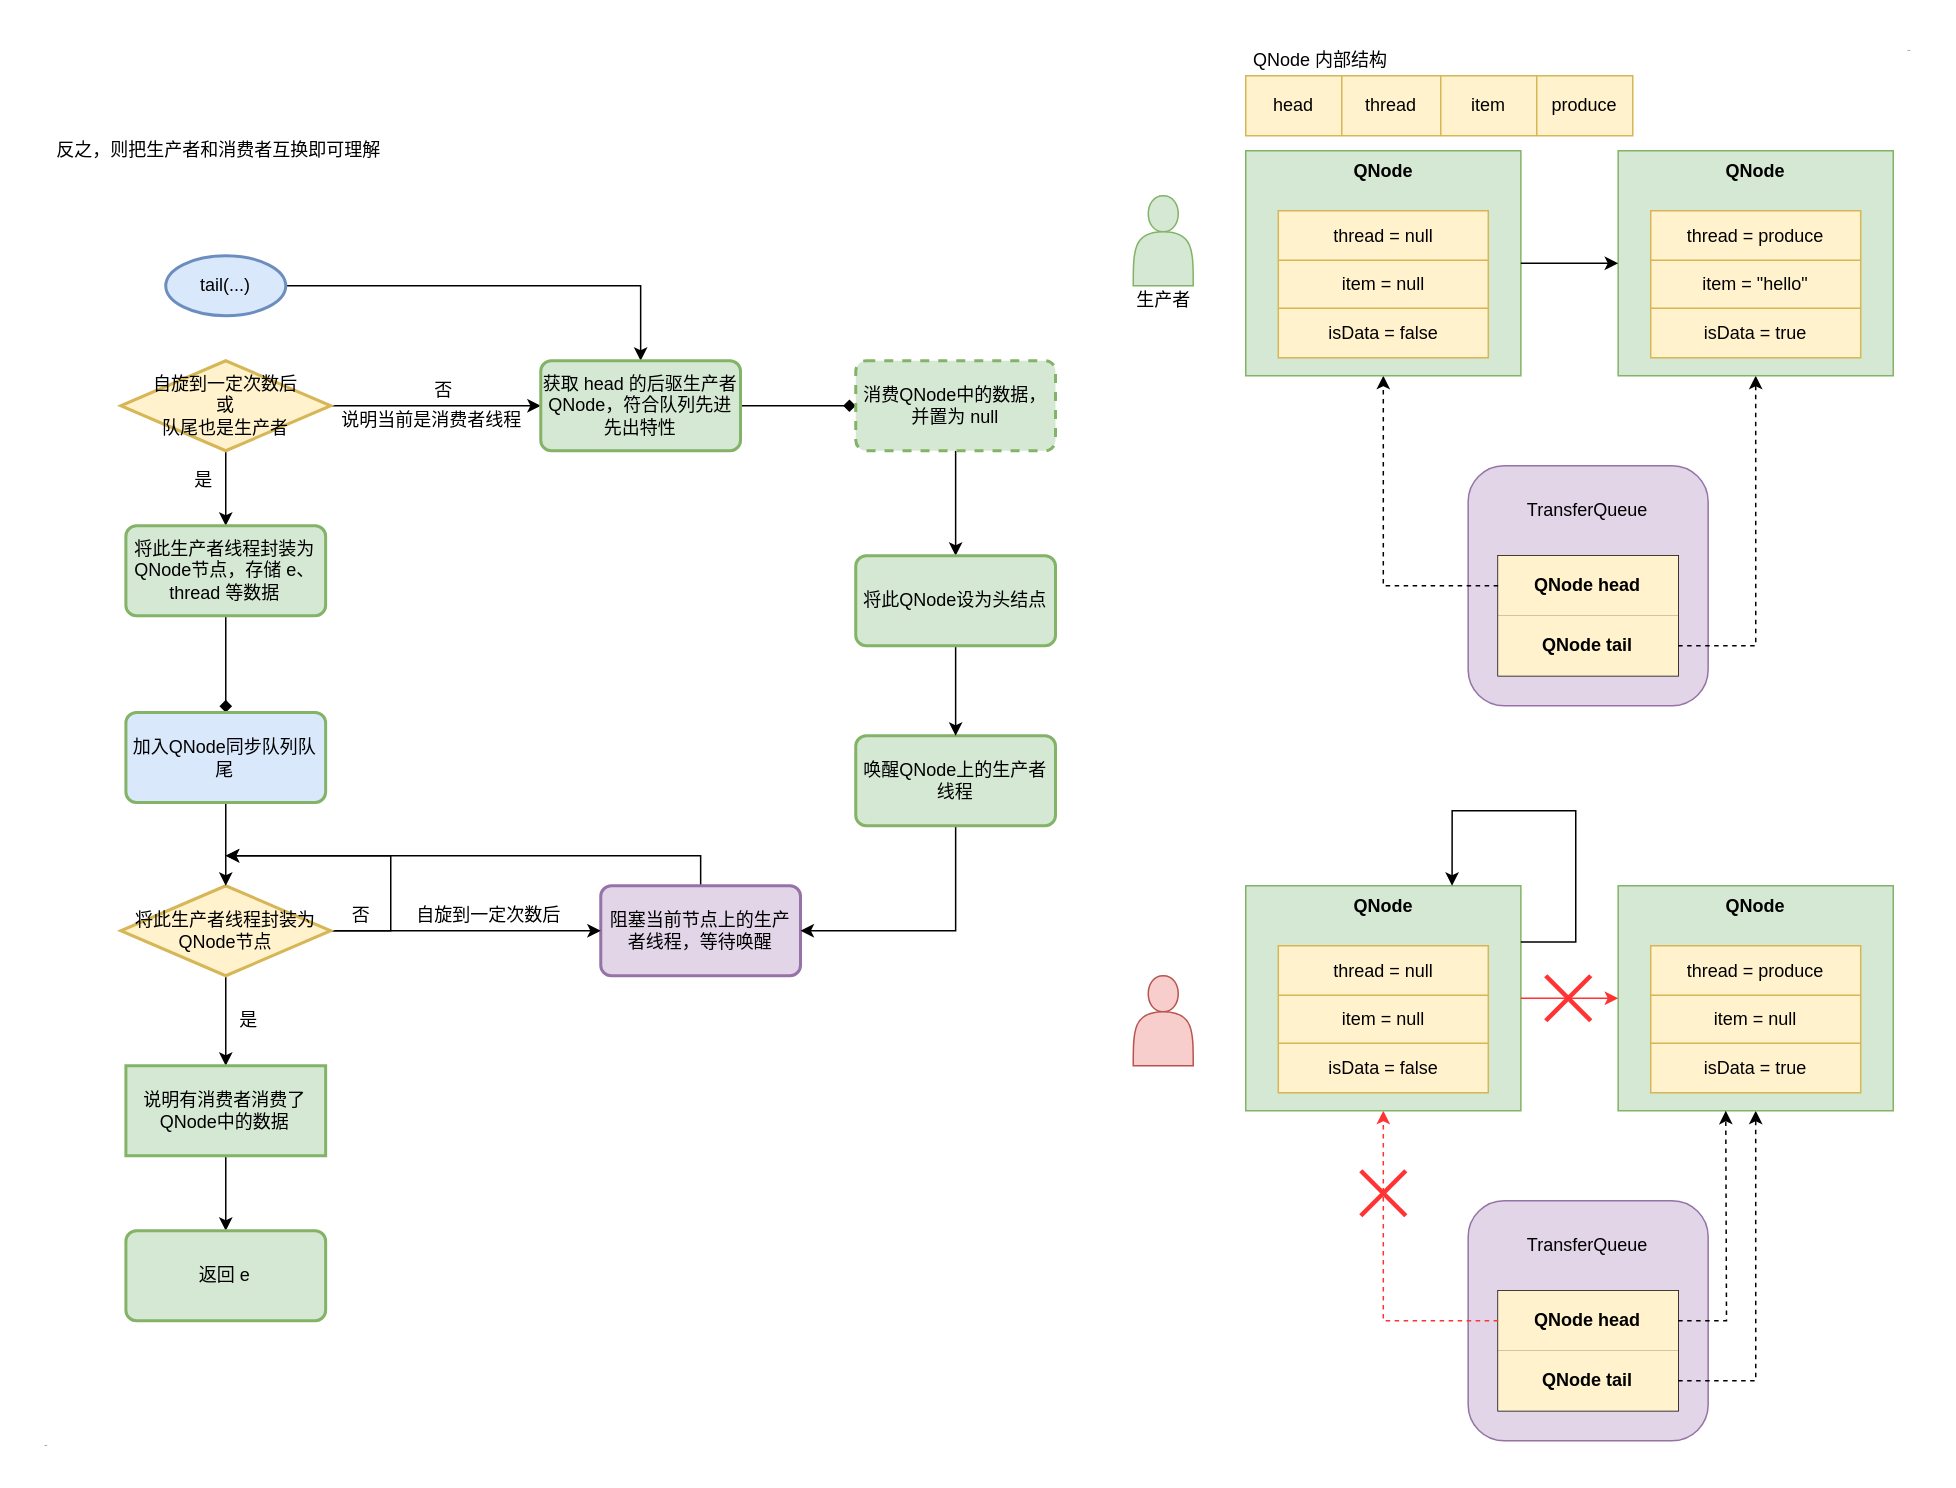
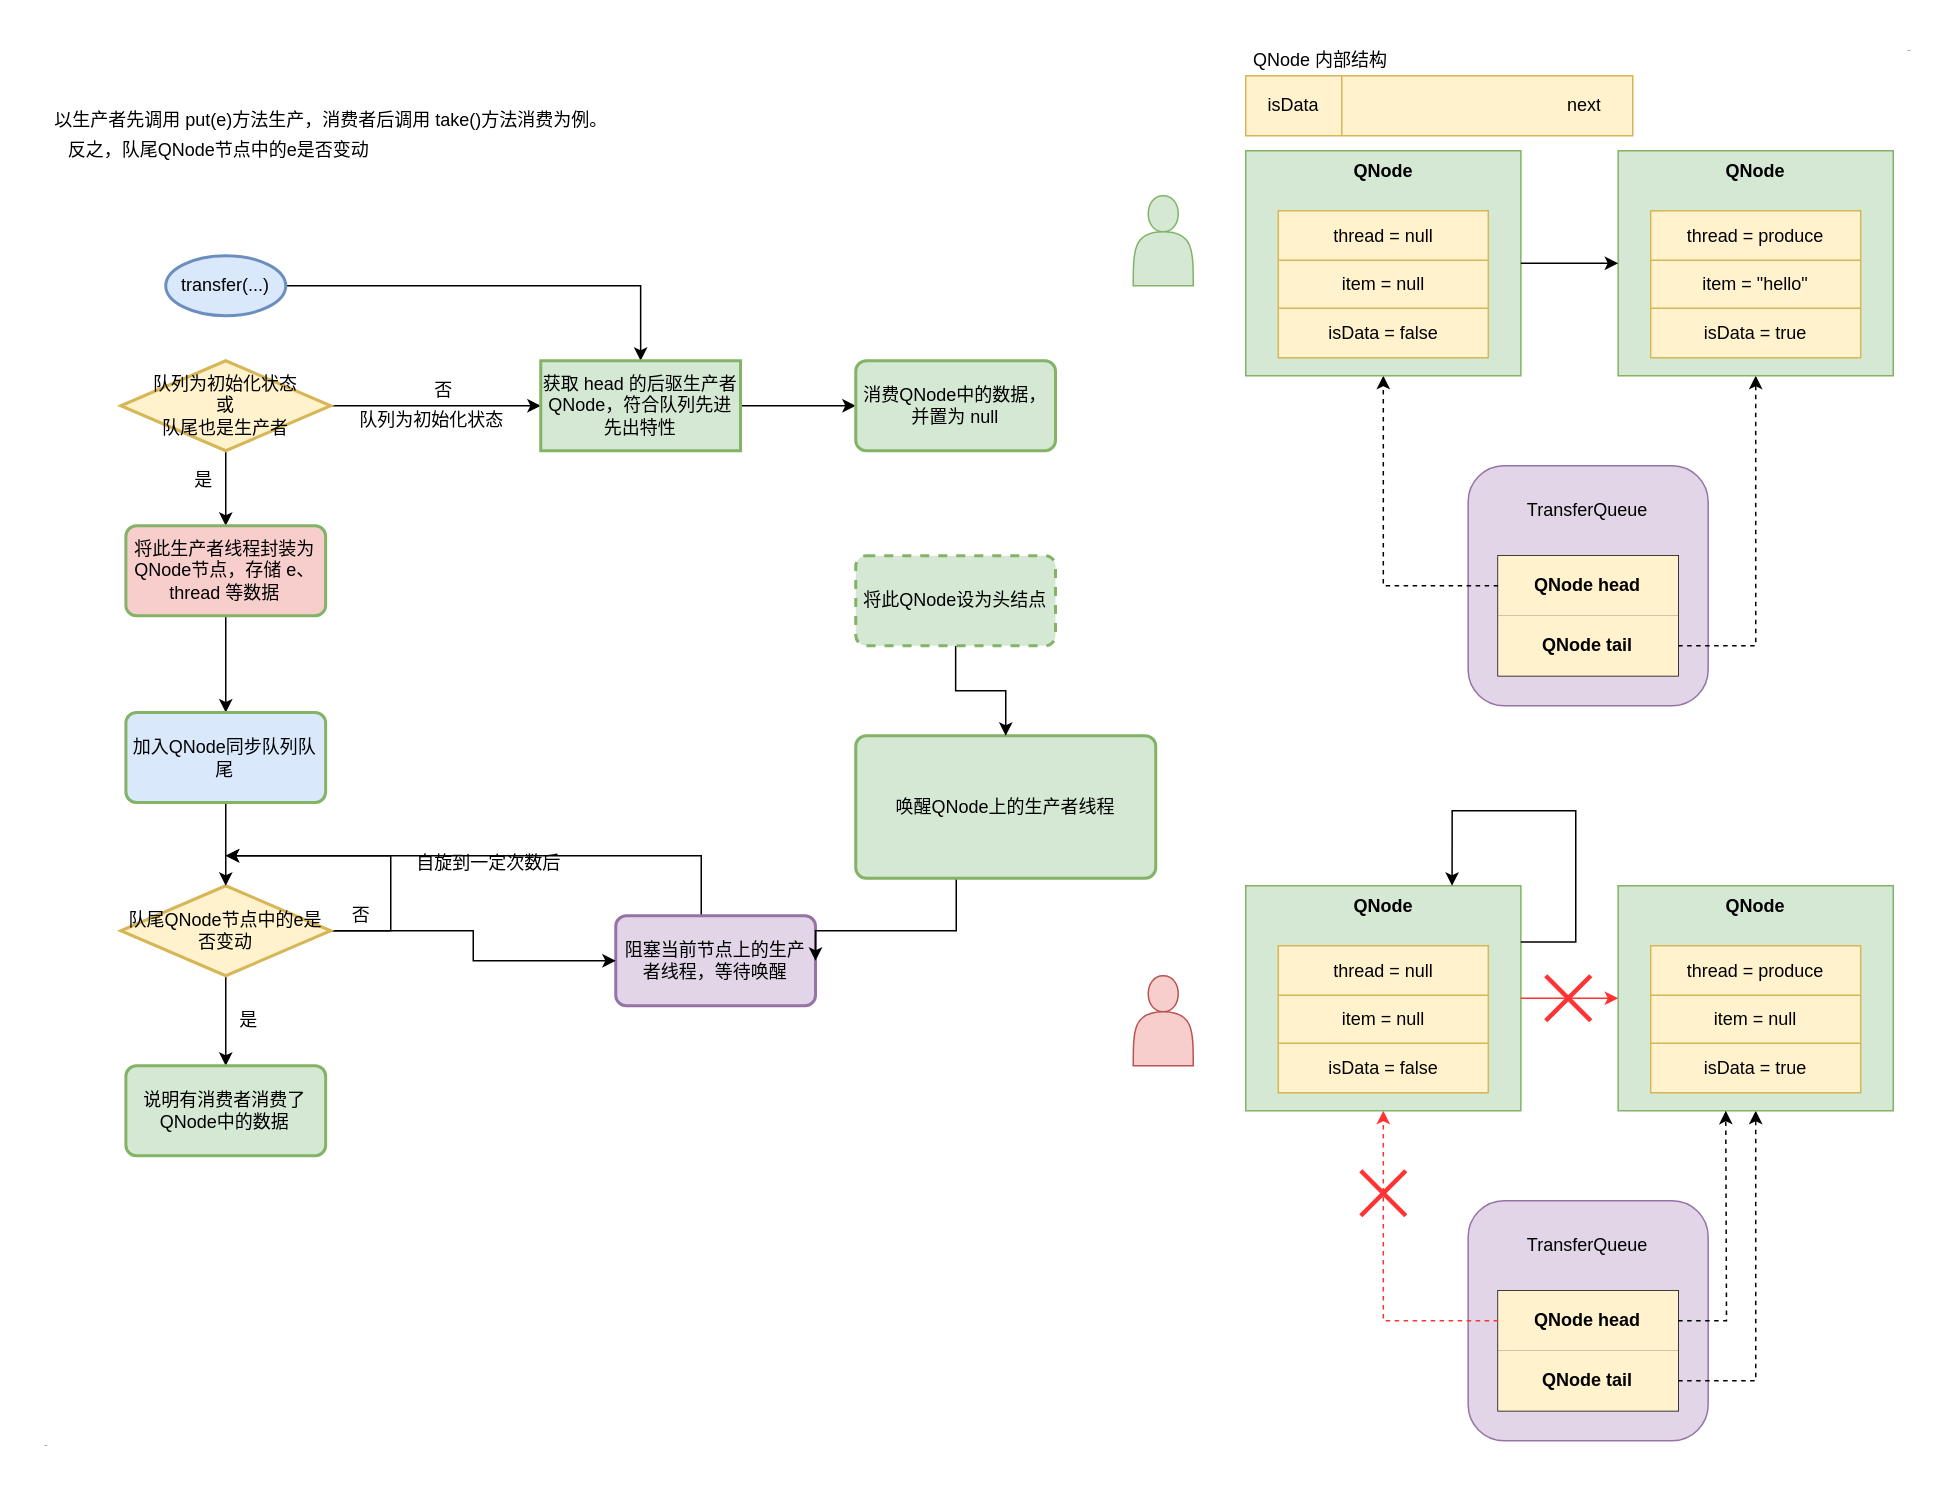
node "head": label "head" -> "isData"
node "thread": removed
node "item": removed
node "produce": label "produce" -> "next"
node "以生产者先调用 put(e)方法生产，消费者后调用 take()方法消费为例。": added
node "反之，则把生产者和消费者互换即可理解": label "反之，则把生产者和消费者互换即可理解" -> "反之，队尾QNode节点中的e是否变动"
node "tail(...)": label "tail(...)" -> "transfer(...)"
node "生产者": removed
node "自旋到一定次数后 或 队尾也是生产者": label "自旋到一定次数后 或 队尾也是生产者" -> "队列为初始化状态 或 队尾也是生产者"
node "获取 head 的后驱生产者QNode，符合队列先进先出特性": shape rounded rectangle -> rectangle
edge "获取 head 的后驱生产者QNode，符合队列先进先出特性" -> "消费QNode中的数据，并置为 null": arrowhead diamond -> classic
node "消费QNode中的数据，并置为 null": style dashed -> solid
node "说明当前是消费者线程": label "说明当前是消费者线程" -> "队列为初始化状态"
edge "消费QNode中的数据，并置为 null" -> "将此QNode设为头结点": removed
node "将此生产者线程封装为QNode节点，存储 e、thread 等数据": fillcolor #d5e8d4 -> #f8cecc
node "将此QNode设为头结点": style solid -> dashed
edge "将此生产者线程封装为QNode节点，存储 e、thread 等数据" -> "加入QNode同步队列队尾": arrowhead diamond -> classic
node "唤醒QNode上的生产者线程": size 200x90 -> 300x143
node "自旋到一定次数后": moved (488, 916) -> (488, 863)
node "将此生产者线程封装为QNode节点": label "将此生产者线程封装为QNode节点" -> "队尾QNode节点中的e是否变动"
node "阻塞当前节点上的生产者线程，等待唤醒": moved (701, 931) -> (716, 961)
node "说明有消费者消费了QNode中的数据": shape rectangle -> rounded rectangle
edge "说明有消费者消费了QNode中的数据" -> "返回 e": removed
node "返回 e": removed
